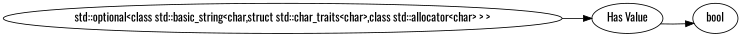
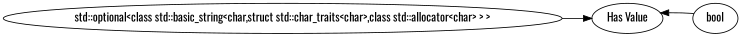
edge "Has Value" -> "bool": reversed
